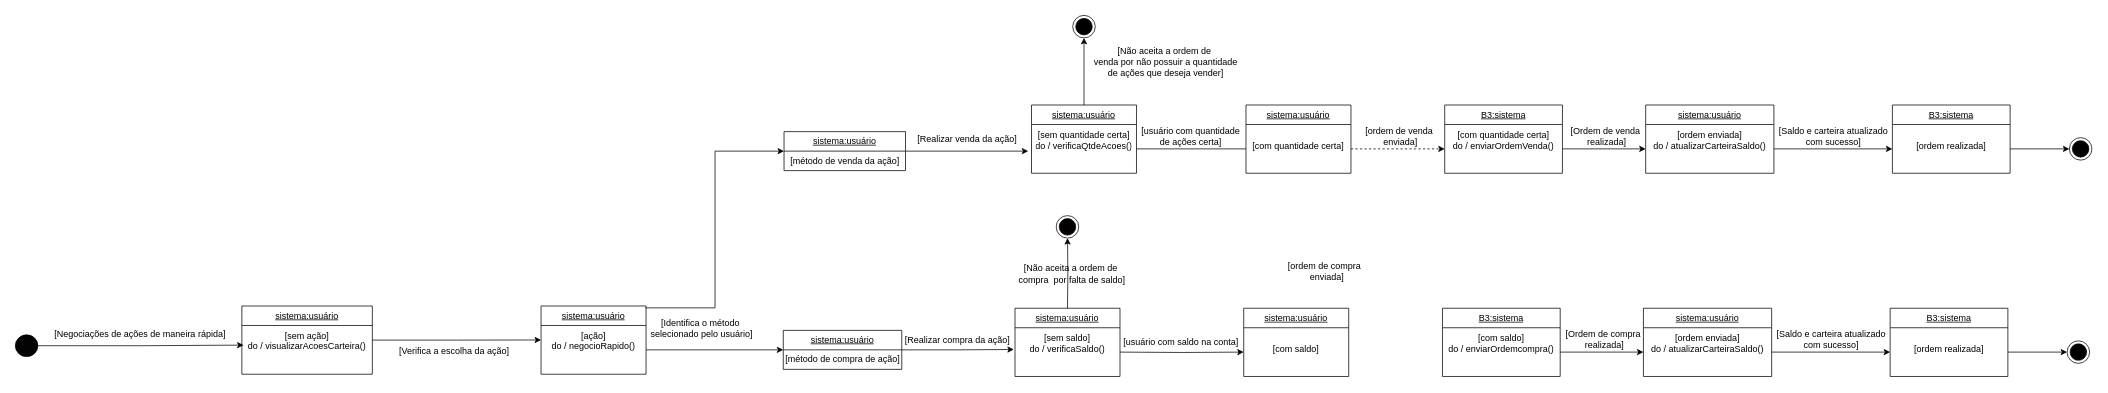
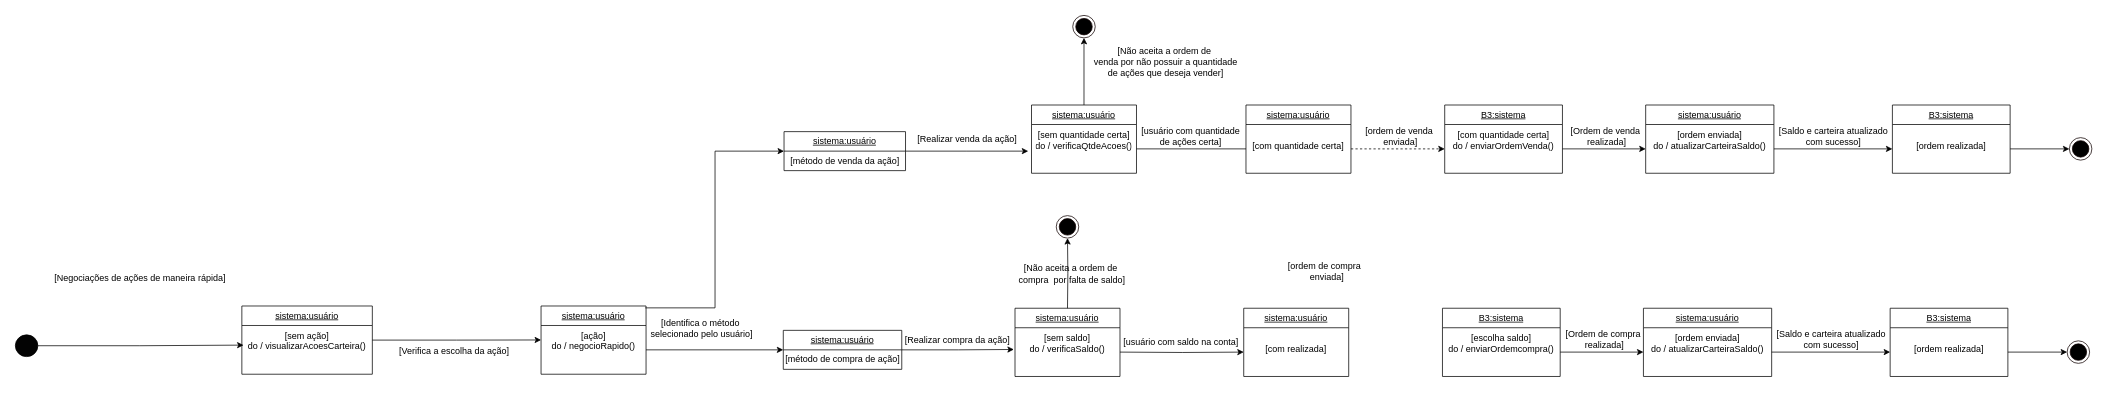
node "[Negociações de ações de maneira rápida]": moved (140, 335) -> (140, 278)
node "[com saldo]": label "[com saldo]" -> "[com realizada]"
node "[com saldo] do / enviarOrdemcompra()": label "[com saldo] do / enviarOrdemcompra()" -> "[escolha saldo] do / enviarOrdemcompra()"
